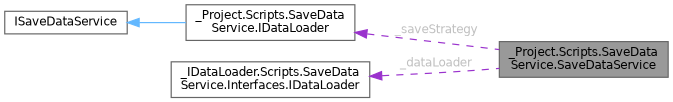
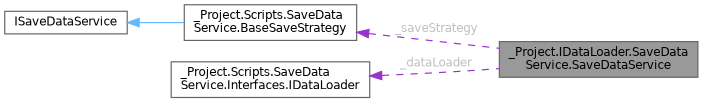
node "_Project.Scripts.SaveData Service.IDataLoader": label "_Project.Scripts.SaveData Service.IDataLoader" -> "_Project.Scripts.SaveData Service.BaseSaveStrategy"
node "_Project.Scripts.SaveData Service.SaveDataService": label "_Project.Scripts.SaveData Service.SaveDataService" -> "_Project.IDataLoader.SaveData Service.SaveDataService"
node "_IDataLoader.Scripts.SaveData Service.Interfaces.IDataLoader": label "_IDataLoader.Scripts.SaveData Service.Interfaces.IDataLoader" -> "_Project.Scripts.SaveData Service.Interfaces.IDataLoader"
